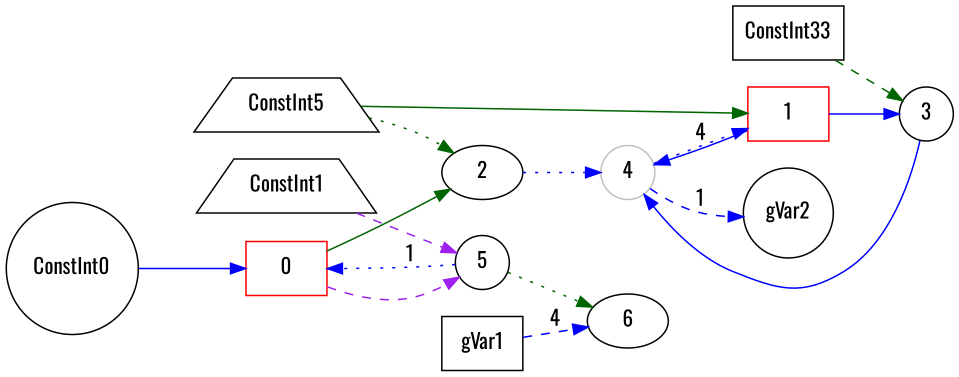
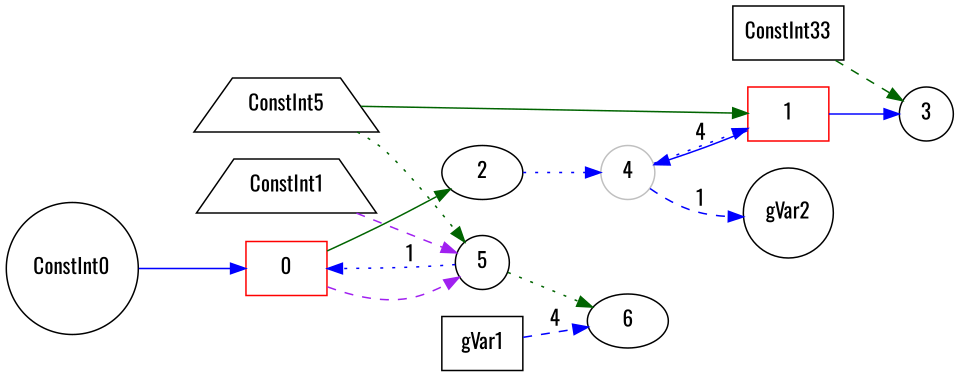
edge "ConstInt5" -> "2": now "ConstInt5" -> "5"
edge "3" -> "4": removed
